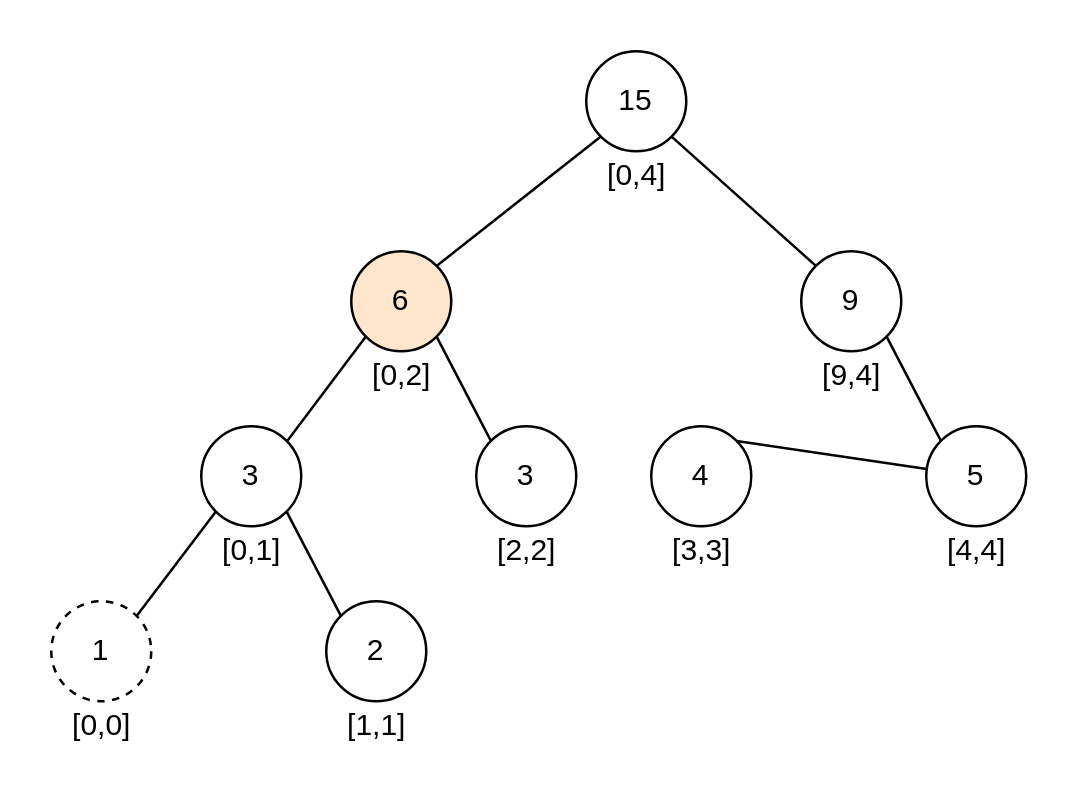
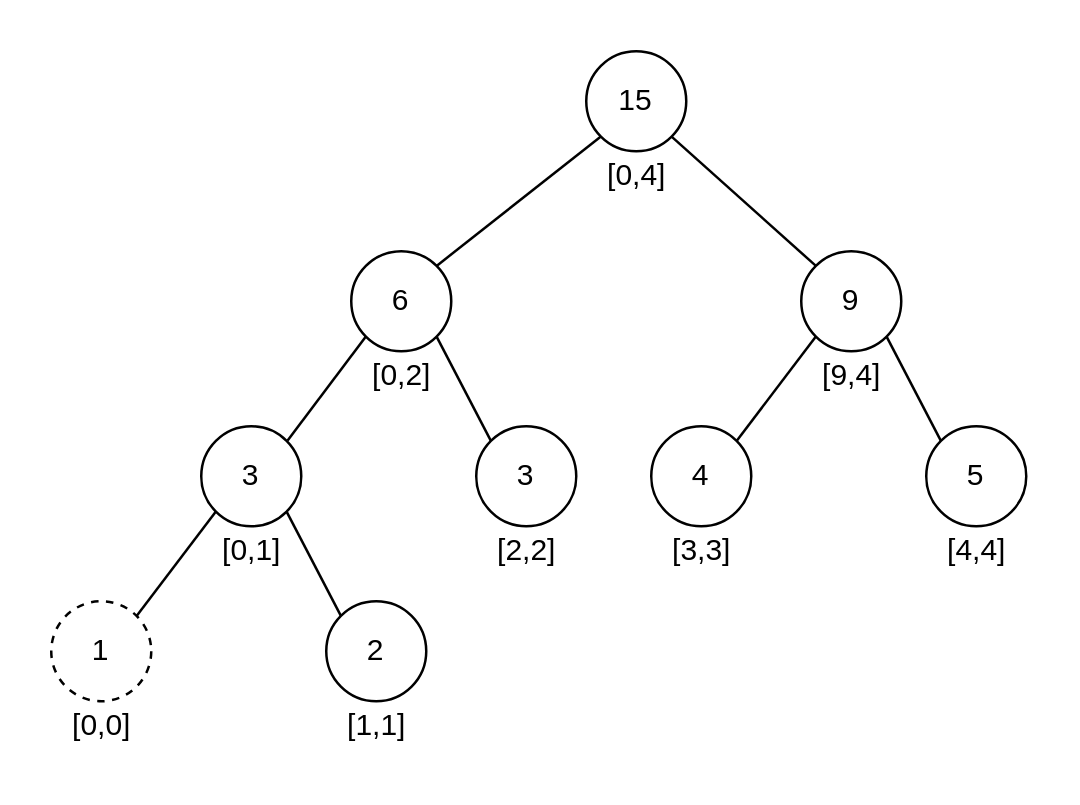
node "6": fillcolor #ffe6cc -> #ffffff
edge "4" -- "5": now "4" -- "9"
